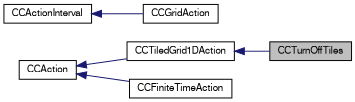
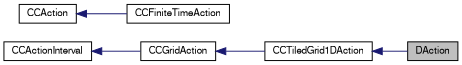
node "CCTurnOffTiles": label "CCTurnOffTiles" -> "DAction"
edge "CCTiledGrid1DAction" -> "CCAction": now "CCTiledGrid1DAction" -> "CCGridAction"
